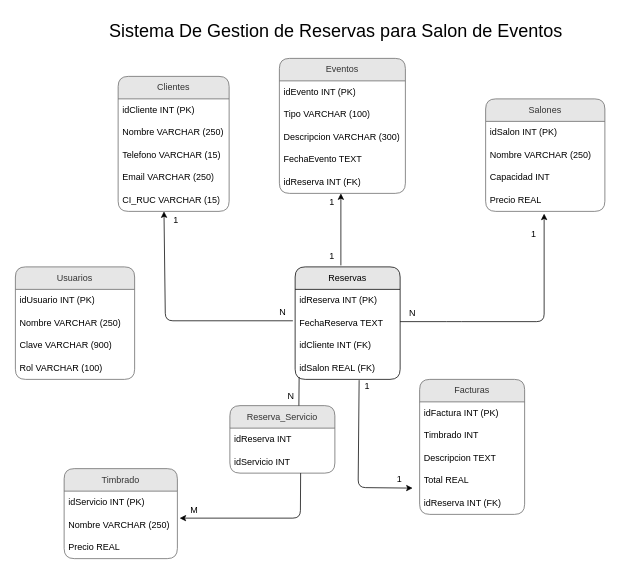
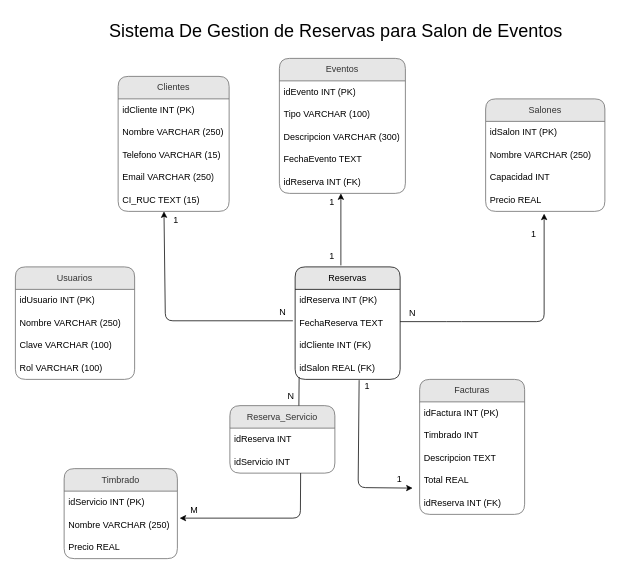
node "CI_RUC VARCHAR (15)": label "CI_RUC VARCHAR (15)" -> "CI_RUC TEXT (15)"
node "Clave VARCHAR (900)": label "Clave VARCHAR (900)" -> "Clave VARCHAR (100)"
